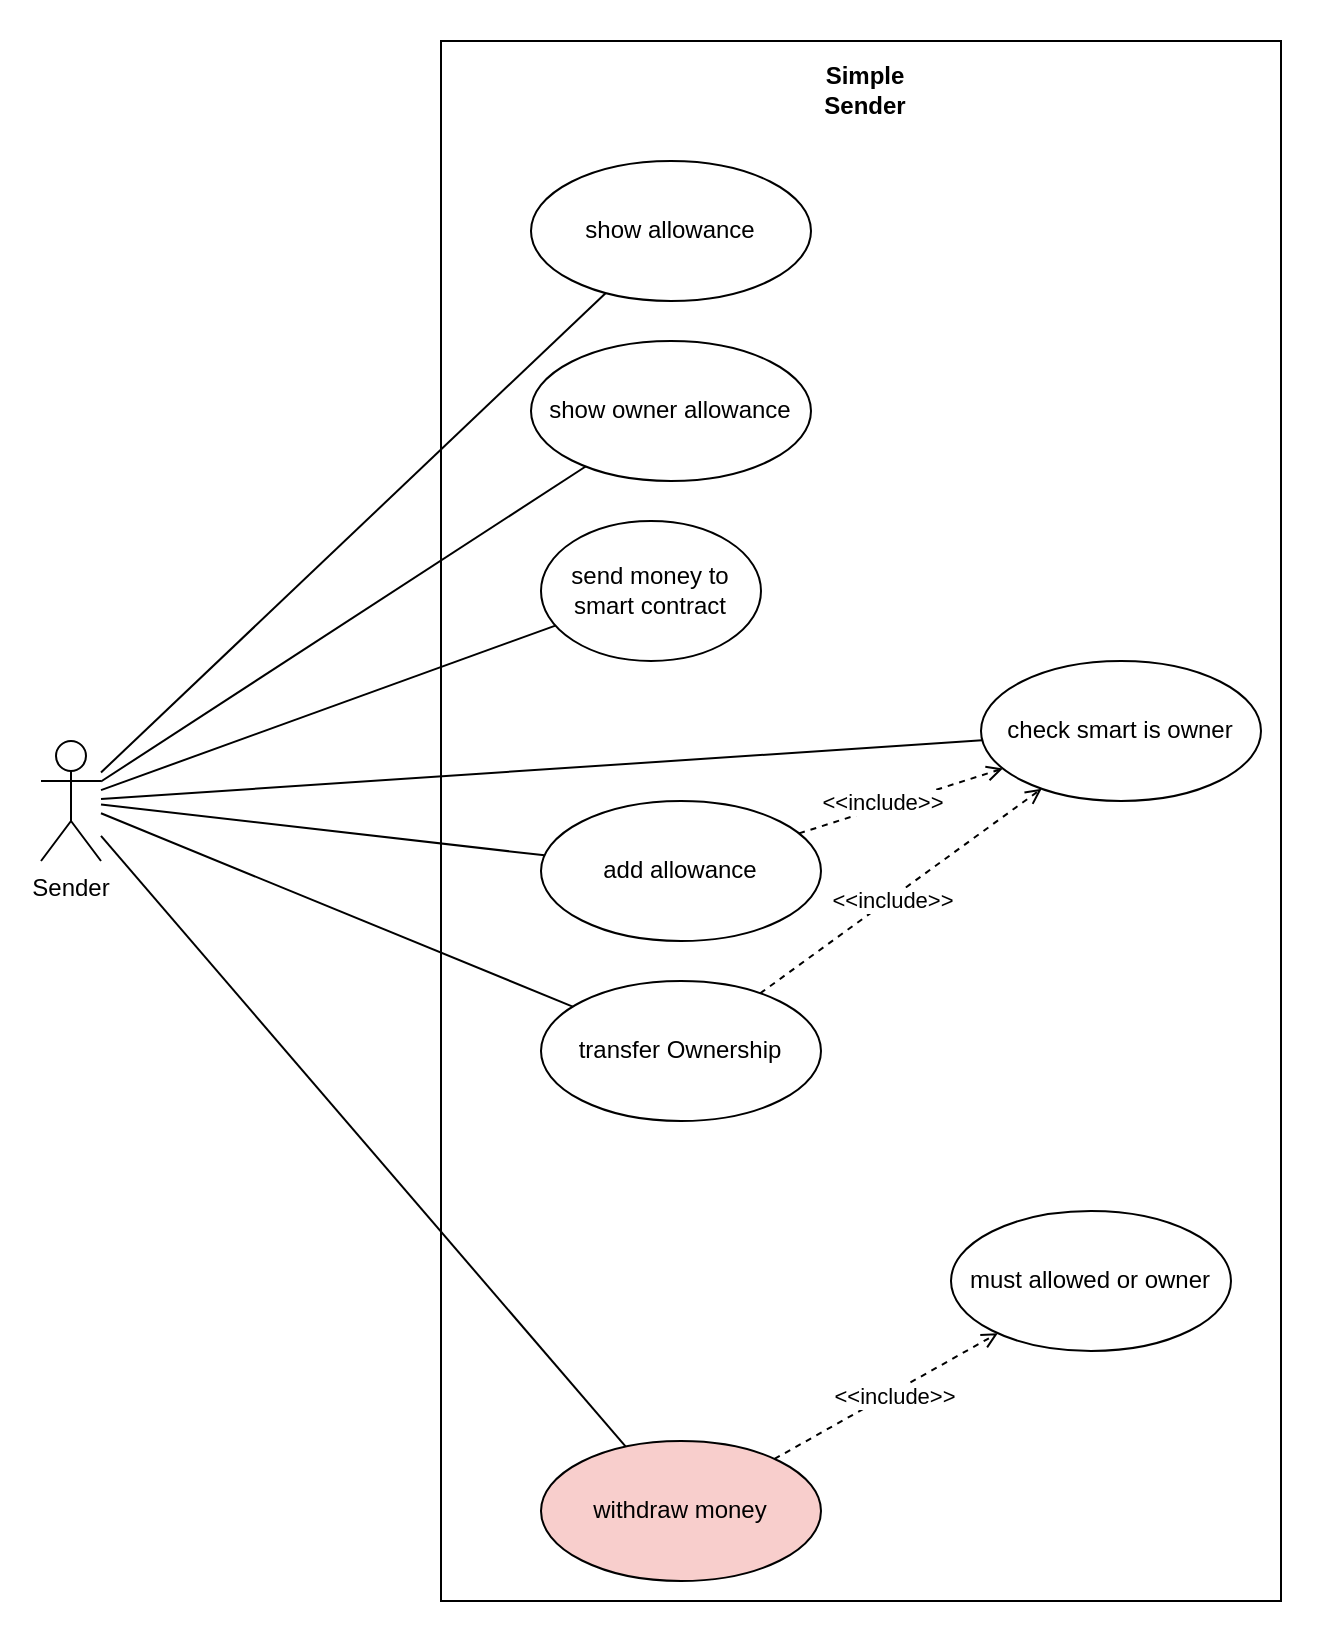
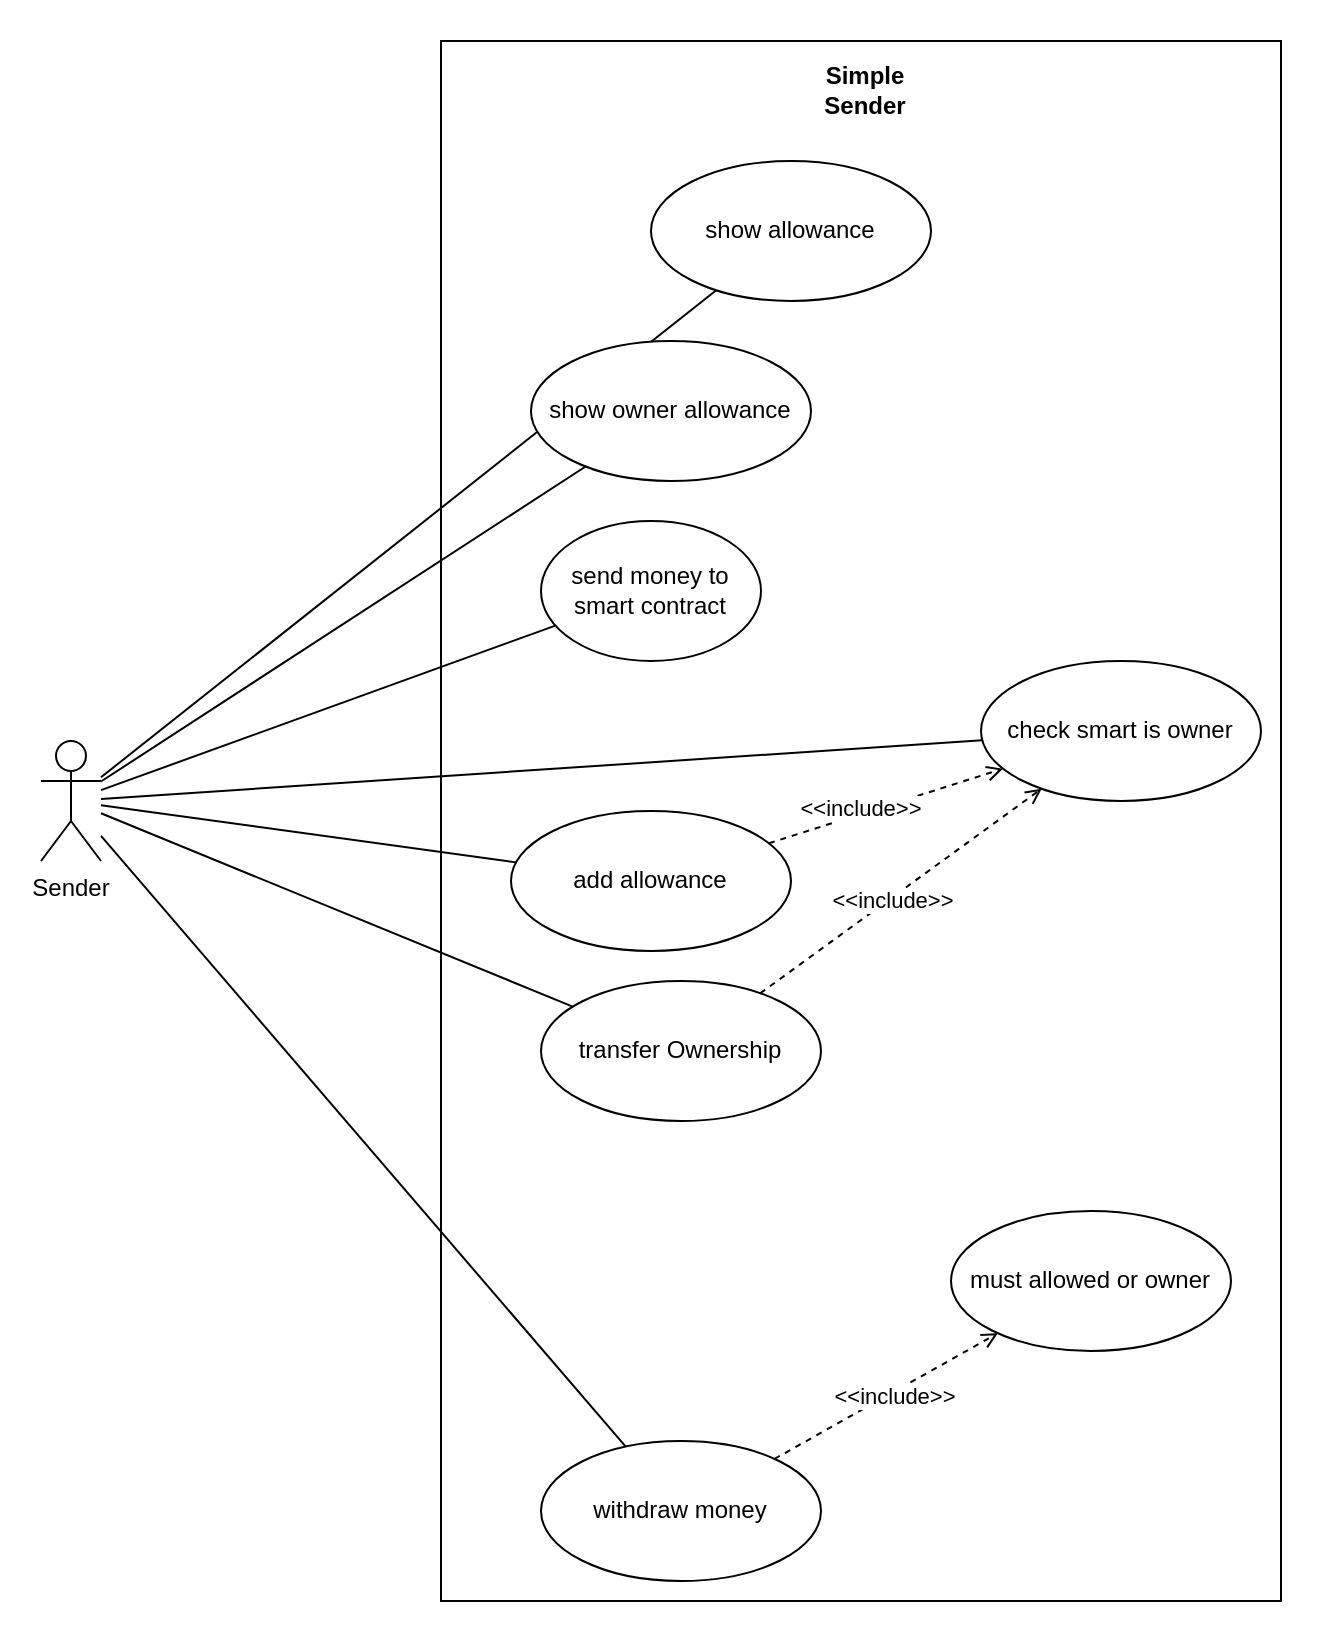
node "show allowance": moved (671, 231) -> (791, 231)
node "add allowance": moved (681, 871) -> (651, 881)
node "withdraw money": fillcolor #f8cecc -> #ffffff
